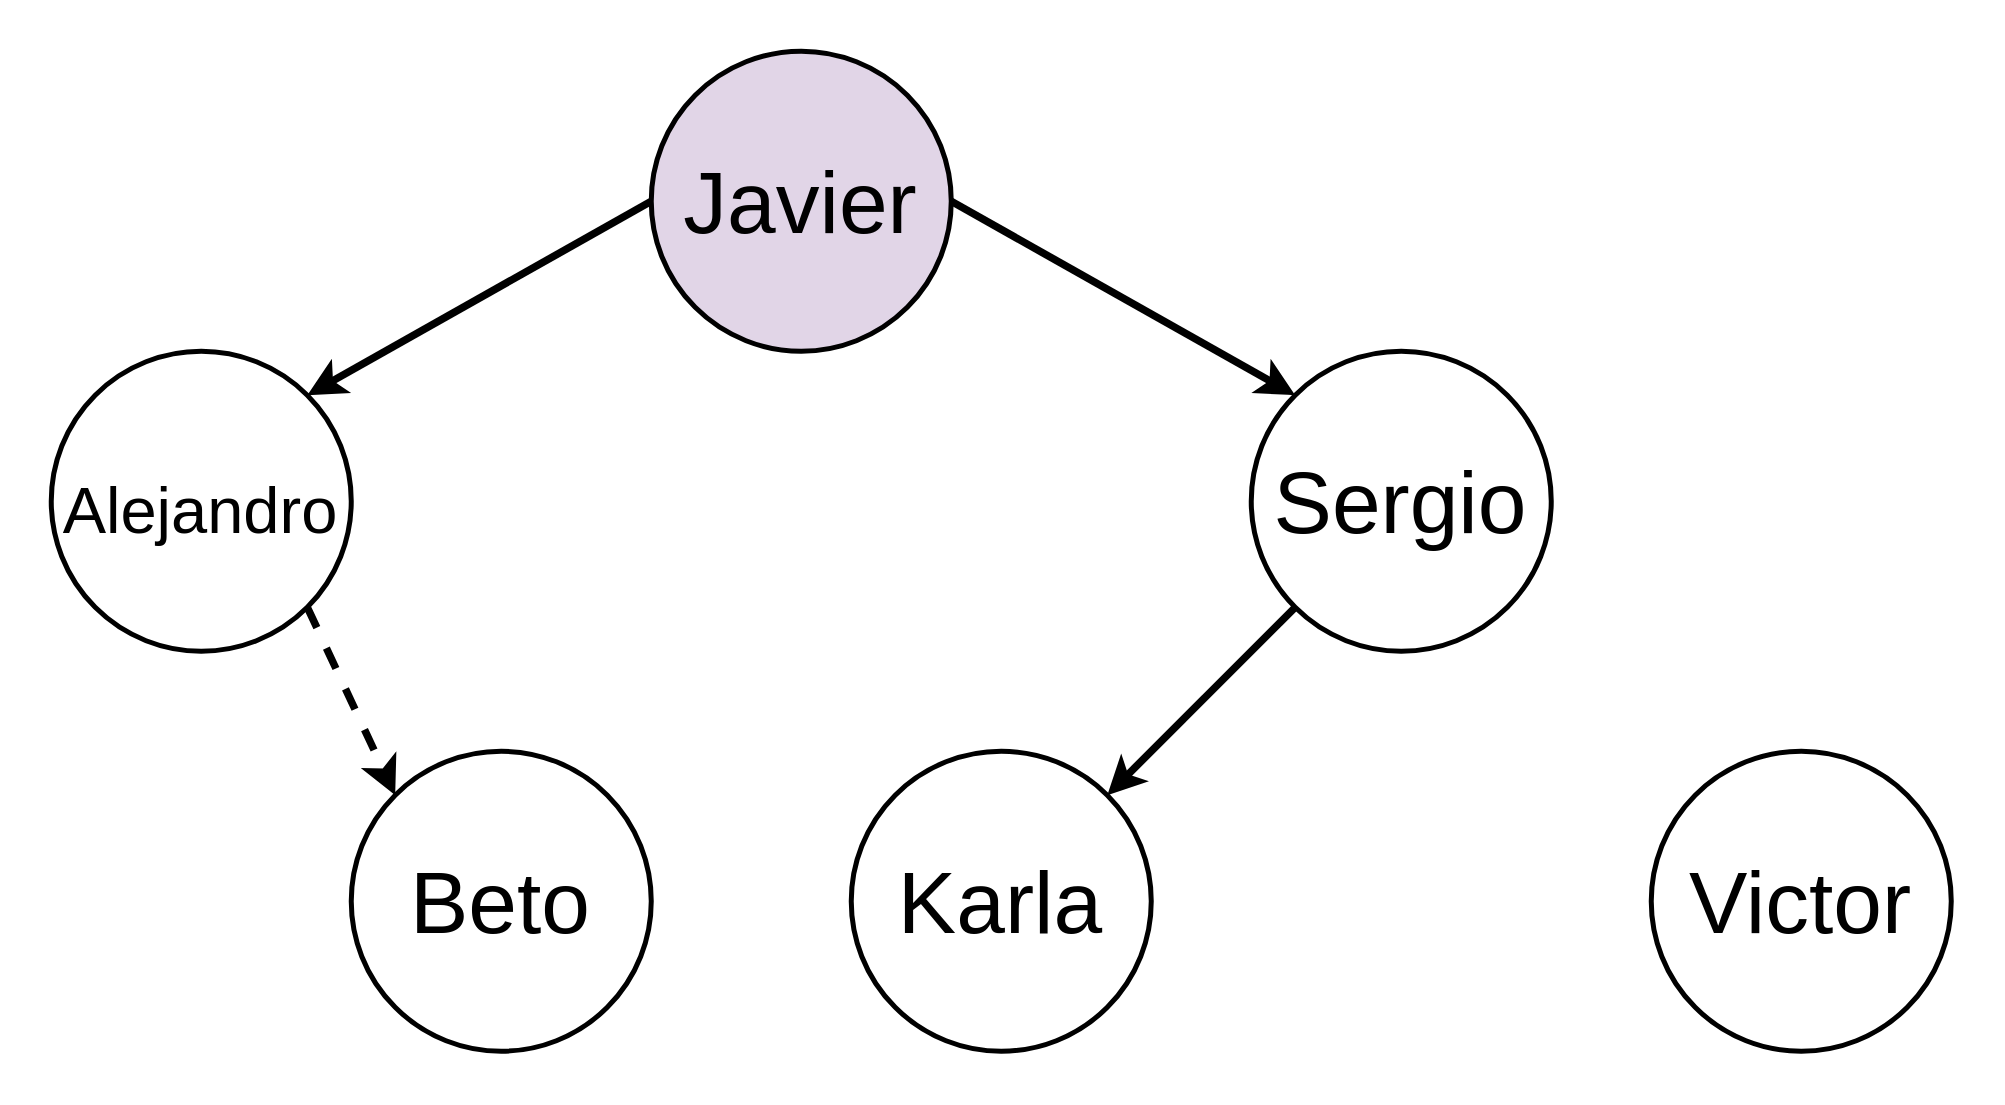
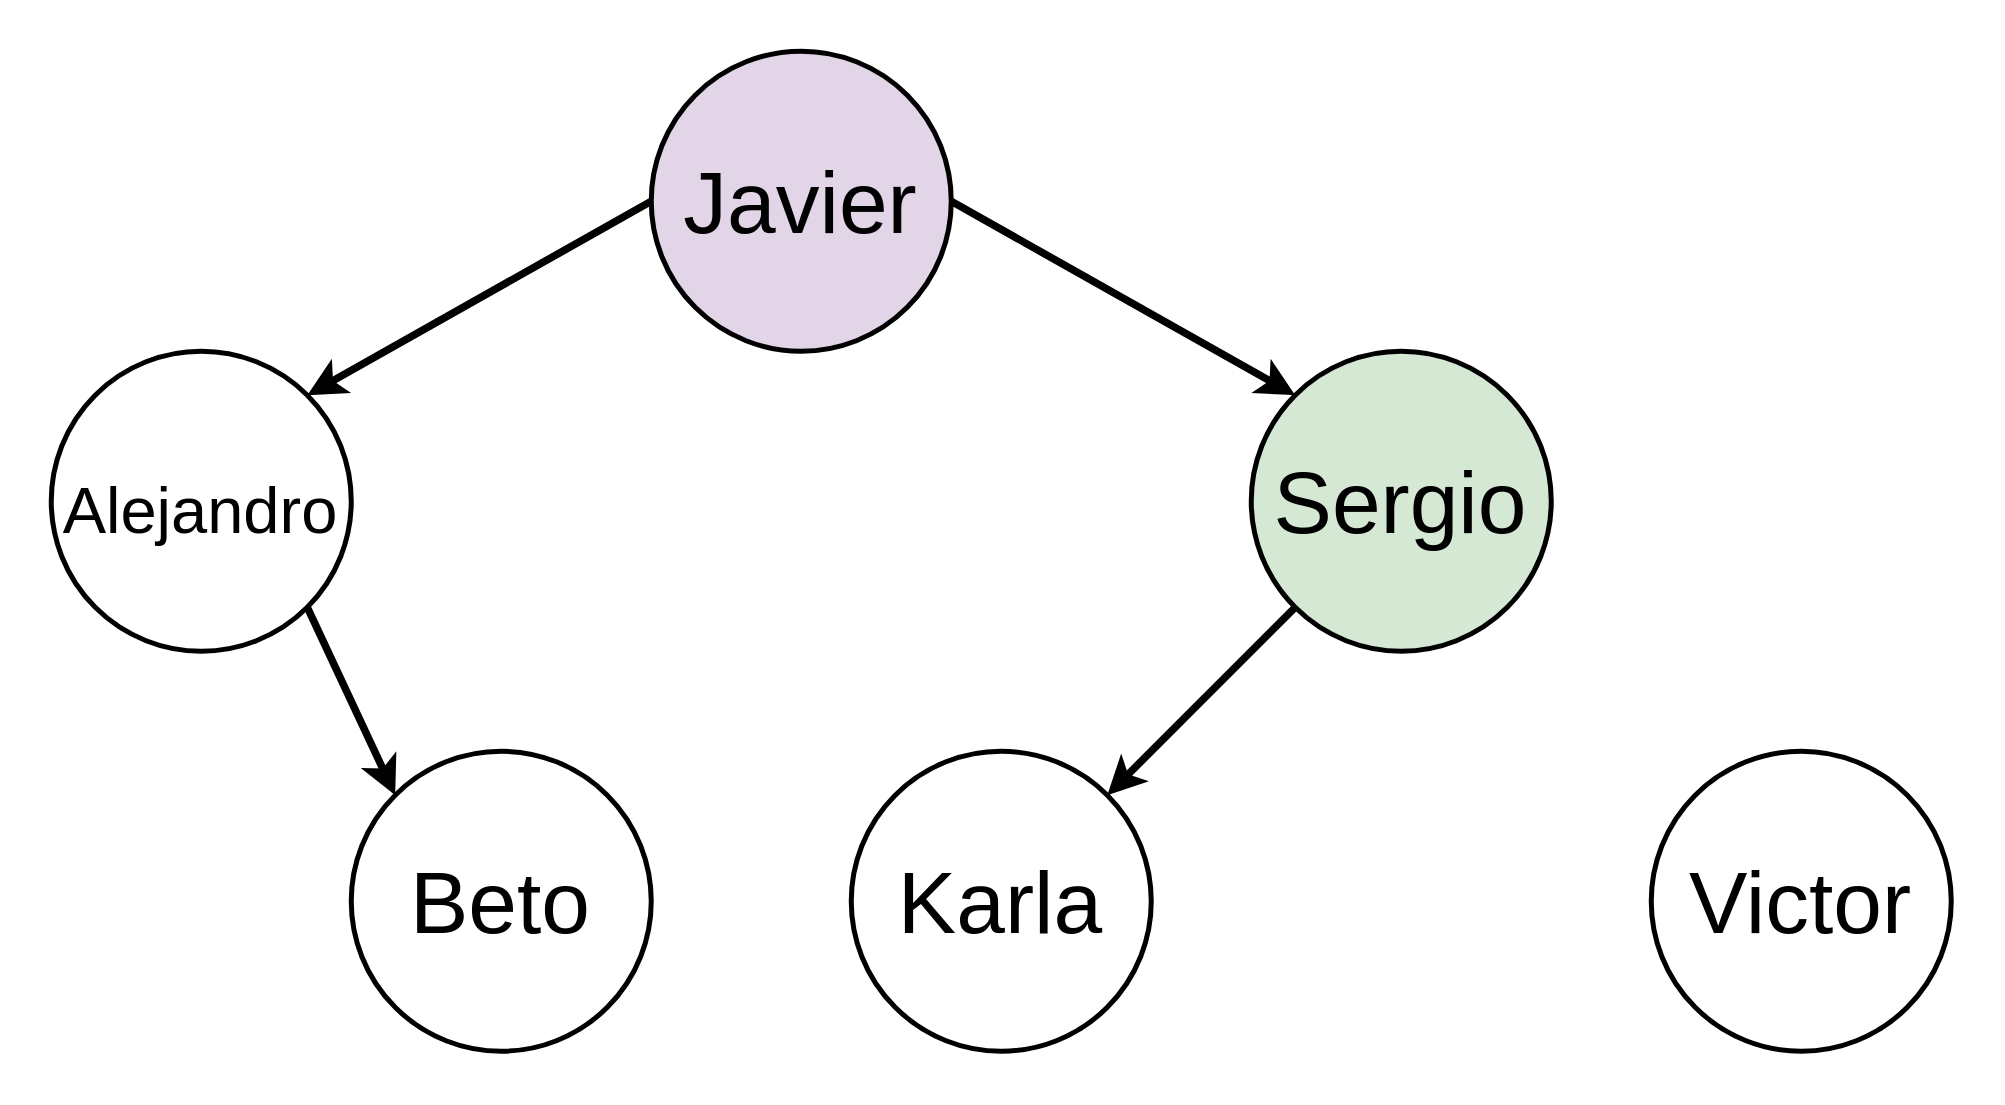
node "Sergio": fillcolor #ffffff -> #d5e8d4
edge "Alejandro" -> "Beto": style dashed -> solid
